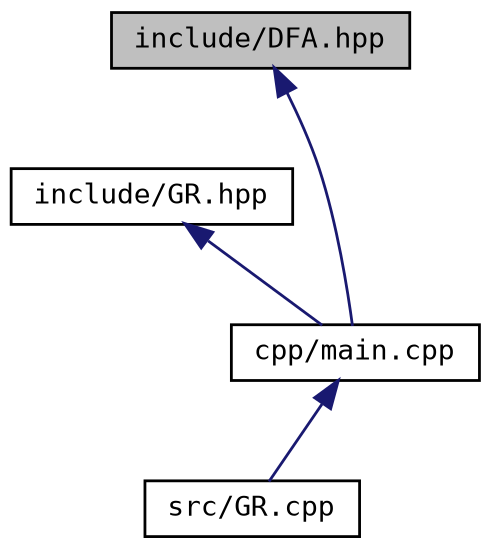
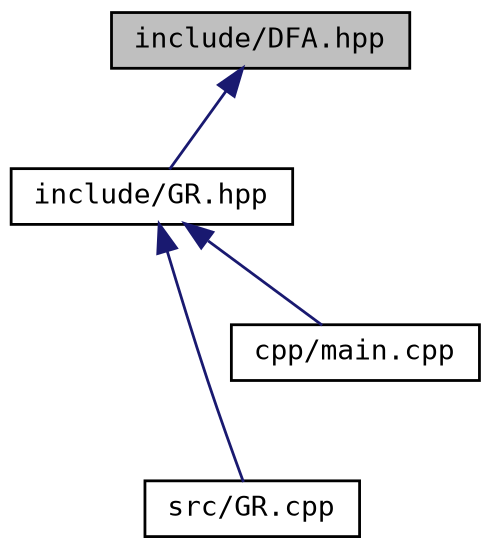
edge "cpp/main.cpp" -> "include/DFA.hpp": now "include/GR.hpp" -> "include/DFA.hpp"
edge "src/GR.cpp" -> "cpp/main.cpp": now "src/GR.cpp" -> "include/GR.hpp"
